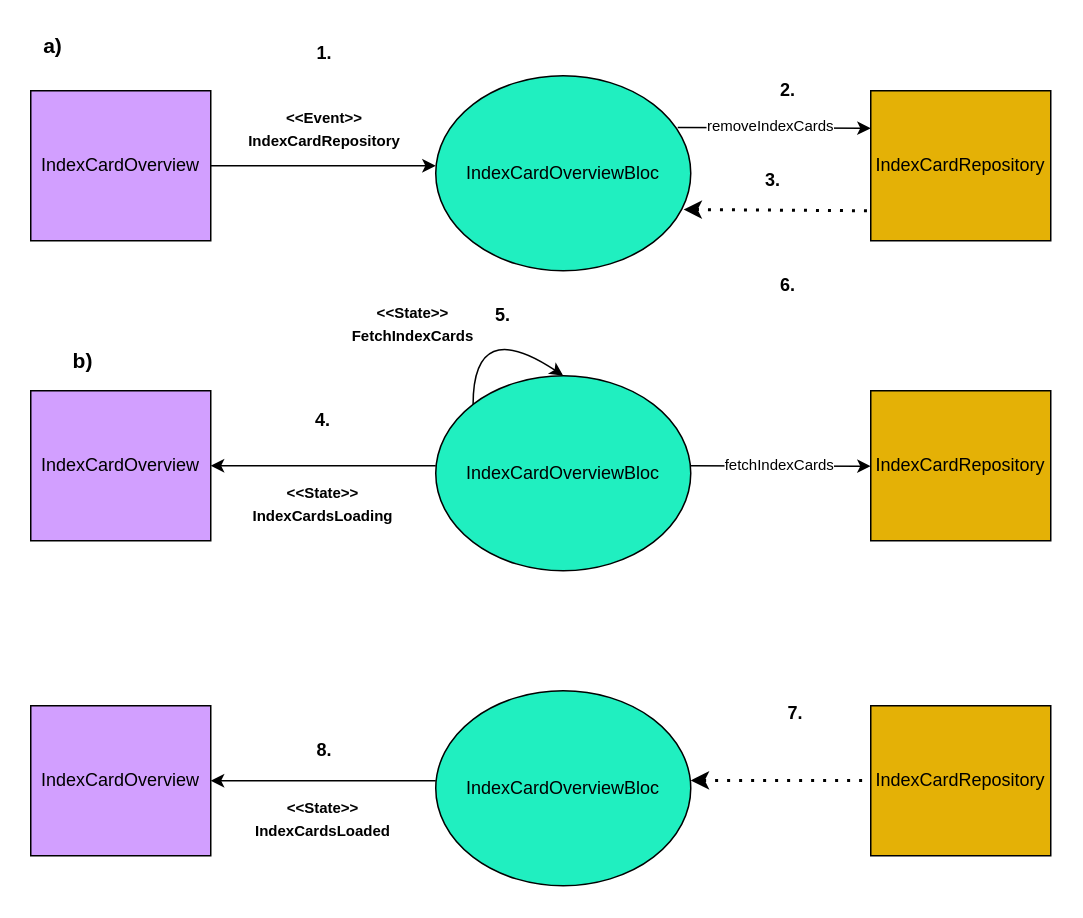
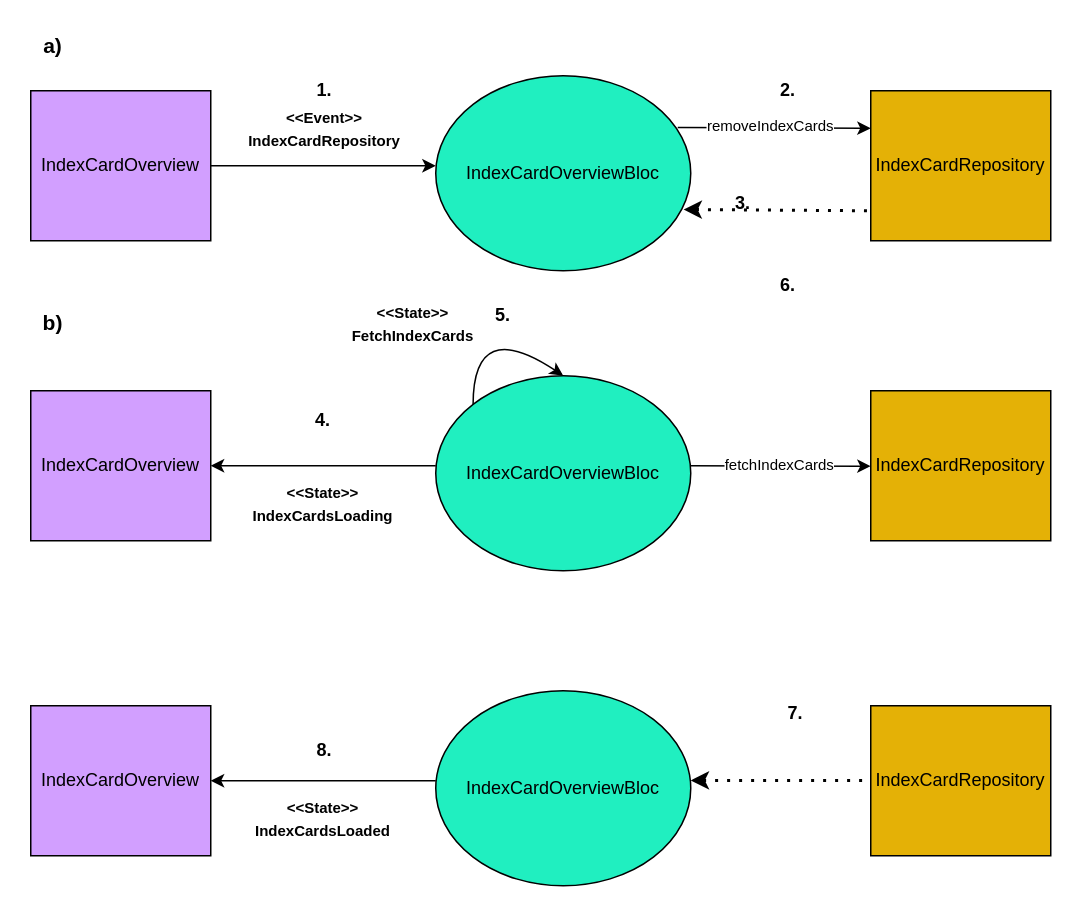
node "1.": moved (324, 53) -> (324, 91)
node "3.": moved (773, 181) -> (743, 203)
node "b)": moved (83, 361) -> (53, 323)
